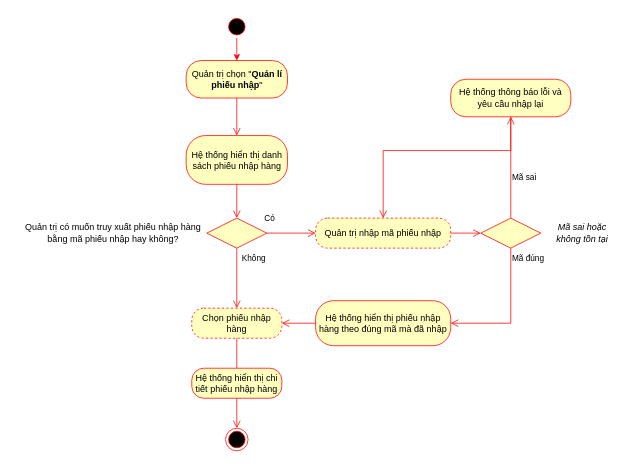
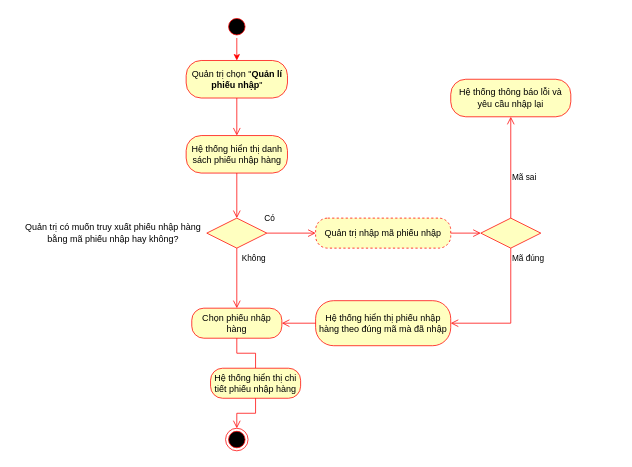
edge "Hệ thống thông báo lỗi và yêu cầu nhập lại" -> "Quản trị nhập mã phiếu nhập": removed
node "Hệ thống hiển thị danh sách phiếu nhập hàng": size 101x49 -> 101x38
node "Mã sai hoặc không tồn tại": removed
node "Chọn phiếu nhập hàng": style dashed -> solid
node "Hệ thống hiển thị chi tiết phiếu nhập hàng": moved (237, 383) -> (255, 383)
